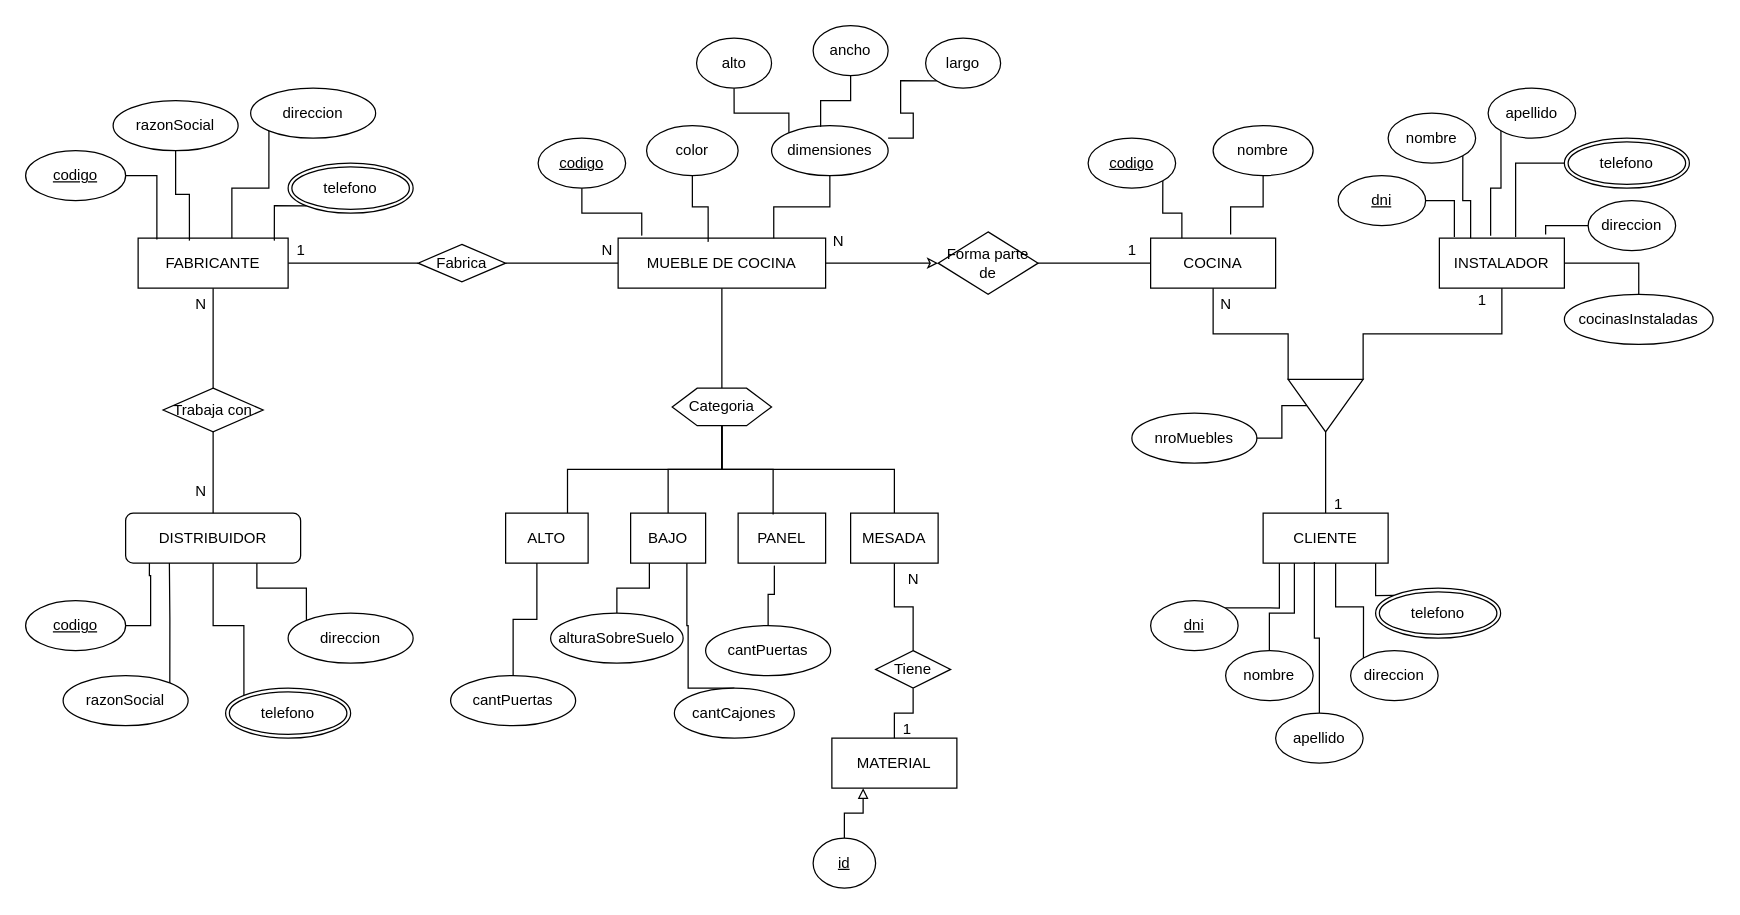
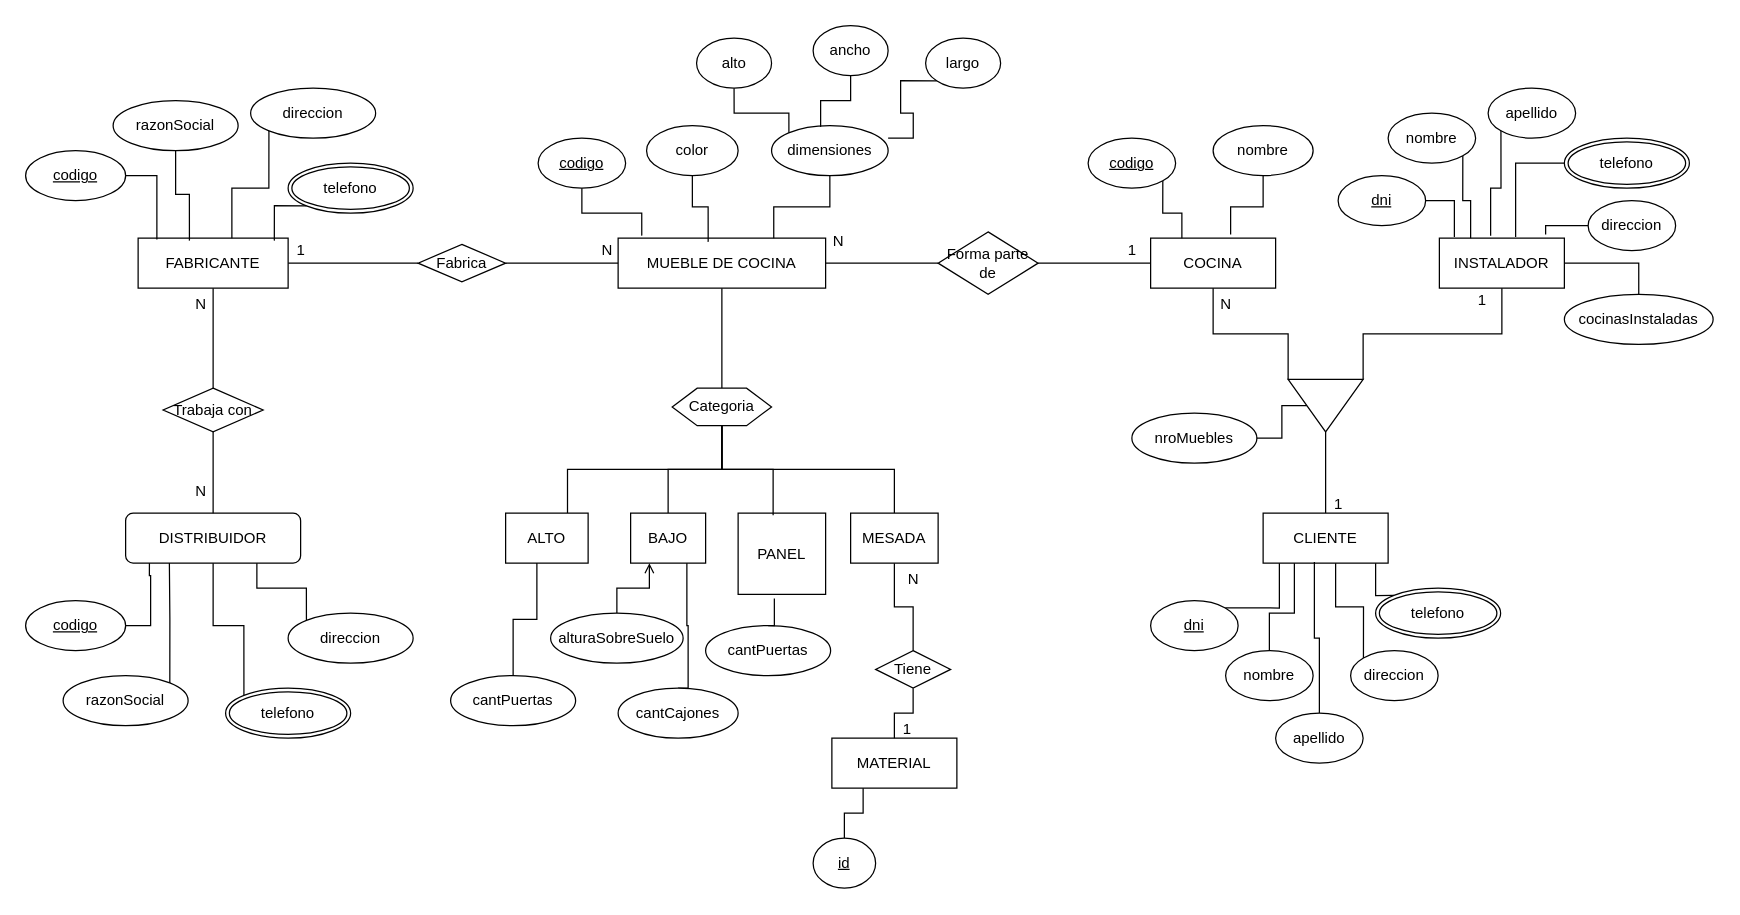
edge "MUEBLE DE COCINA" -> "Forma parte de": arrowhead classic -> none
node "PANEL": size 88x50 -> 88x81
edge "BAJO" -- "alturaSobreSuelo": arrowhead none -> open
node "cantCajones": moved (734, 713) -> (678, 713)
edge "id" -> "MATERIAL": arrowhead block -> none
